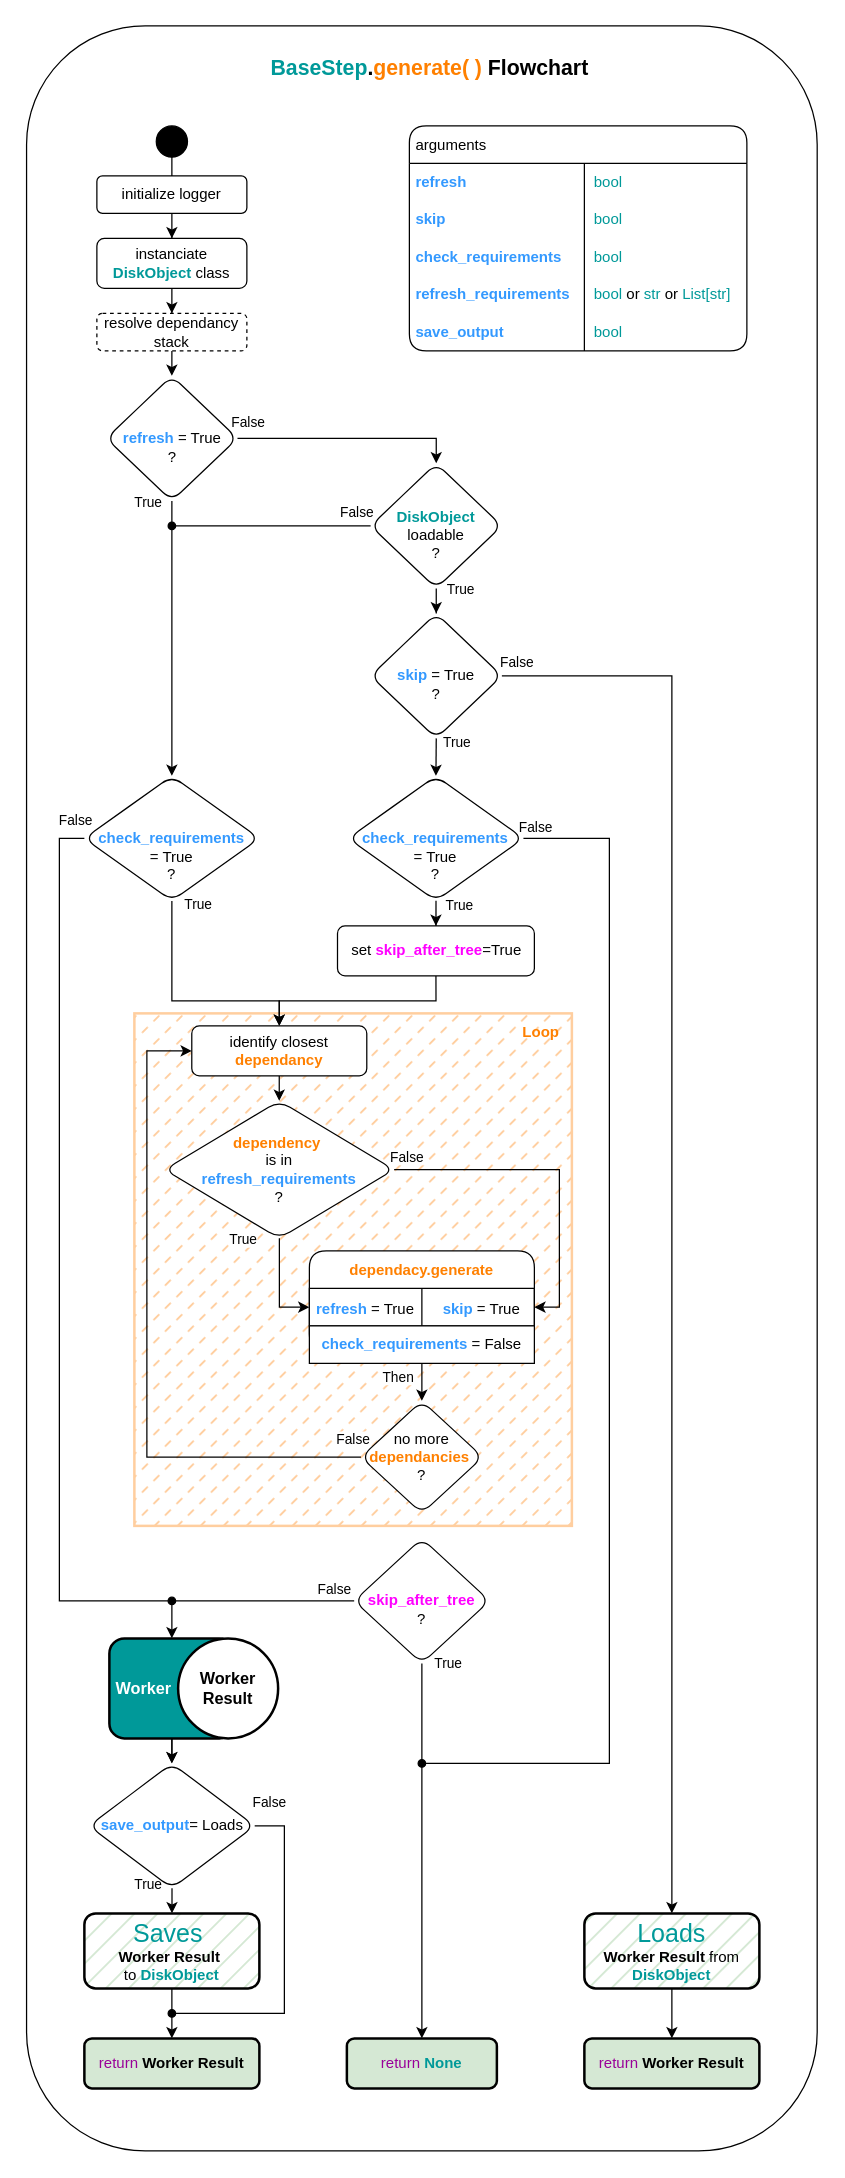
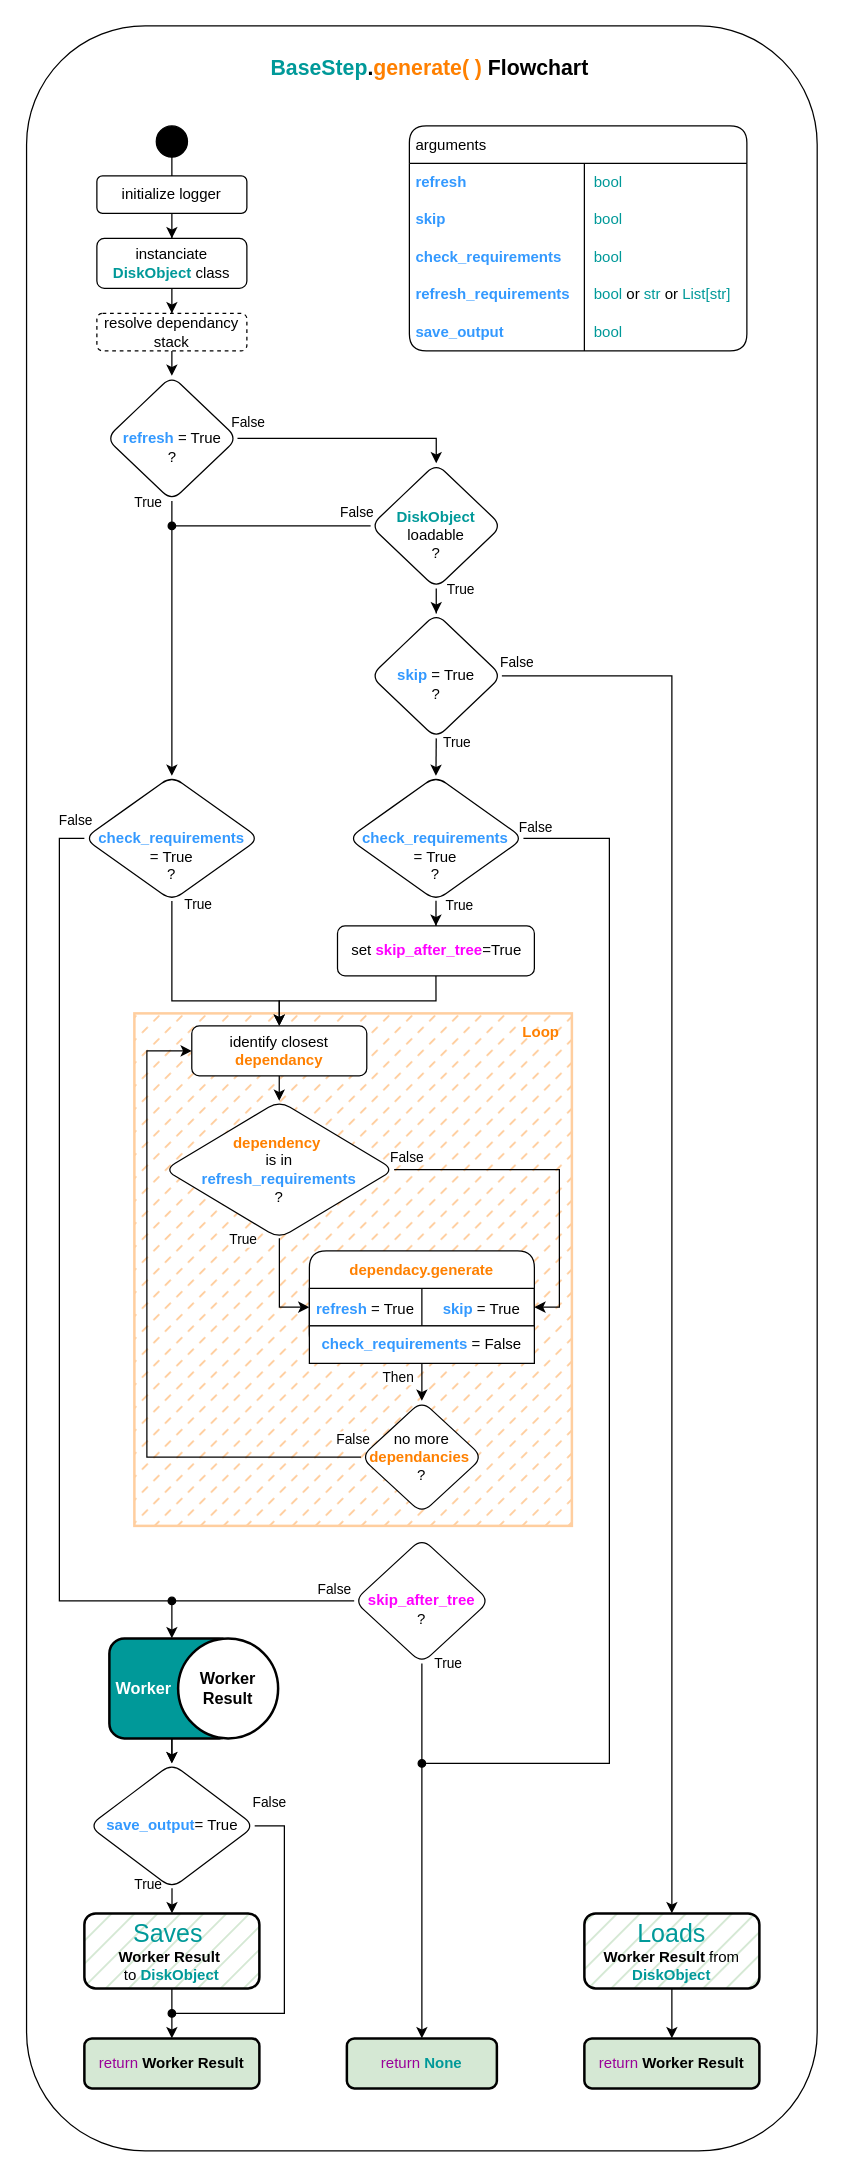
node "save_output= Loads": label "save_output= Loads" -> "save_output= True"
